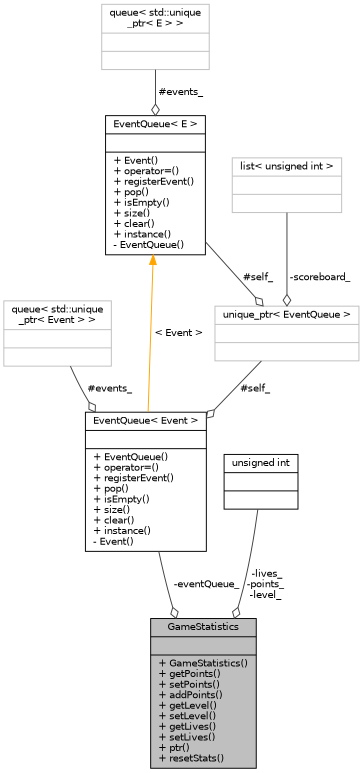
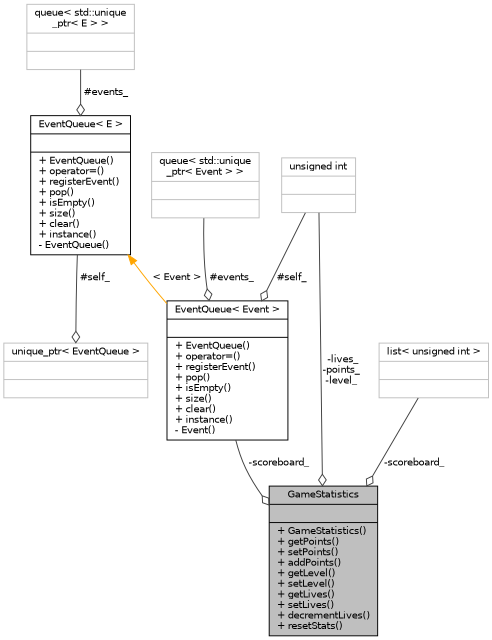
node "EventQueue< E >": text "+ Event()" -> "+ EventQueue()"
edge "list< unsigned int >" -> "unique_ptr< EventQueue >": now "list< unsigned int >" -> "GameStatistics"
edge "unique_ptr< EventQueue >" -> "EventQueue< Event >": now "unsigned int" -> "EventQueue< Event >"
node "unsigned int": color black -> grey75
edge "EventQueue< Event >" -> "GameStatistics": label " -eventQueue_" -> " -scoreboard_"
node "GameStatistics": text "+ ptr()" -> "+ decrementLives()"
